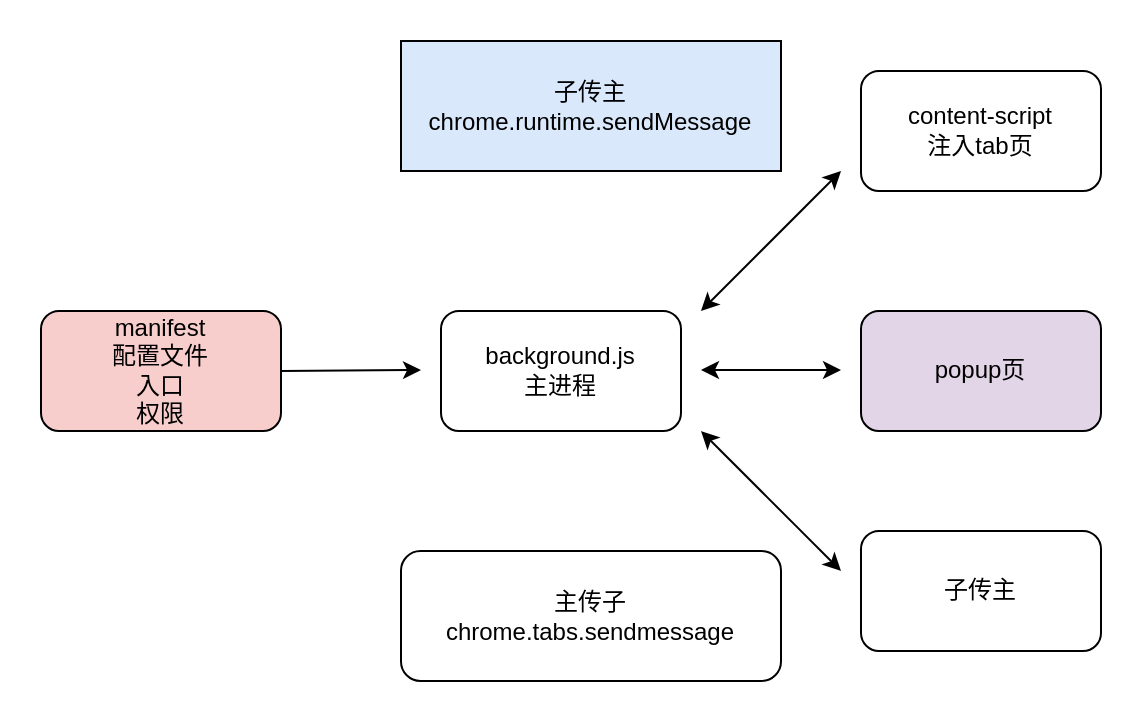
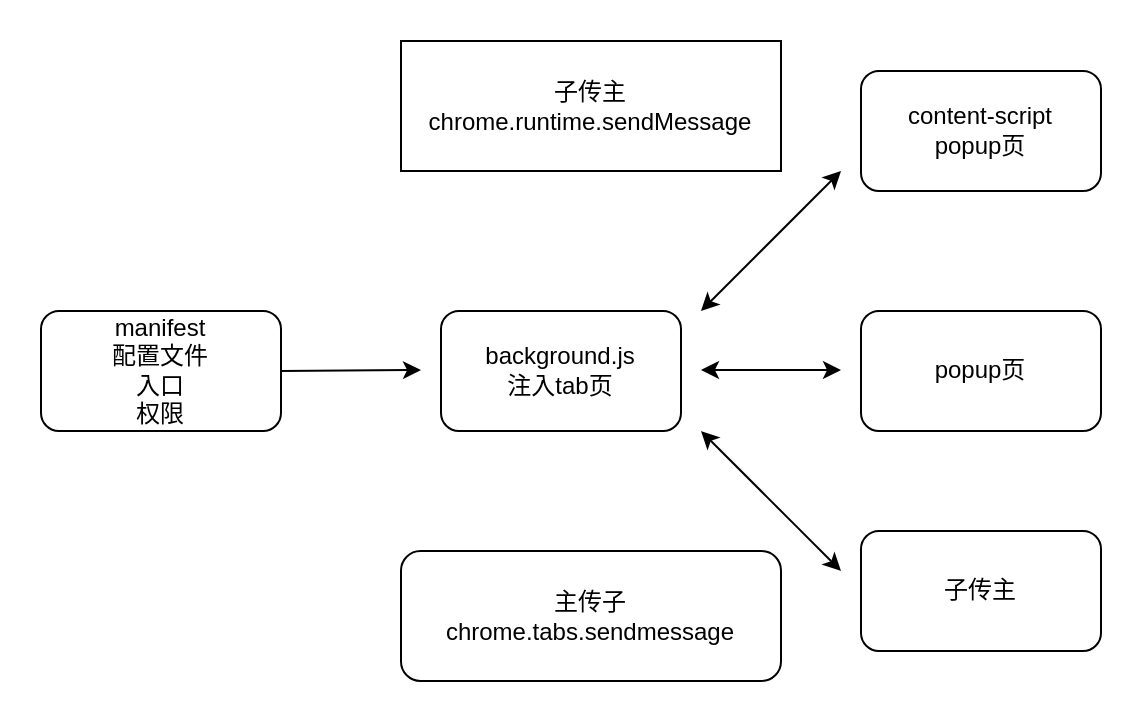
node "子传主 chrome.runtime.sendMessage": fillcolor #dae8fc -> #ffffff
node "content-script 注入tab页": label "content-script 注入tab页" -> "content-script popup页"
node "manifest 配置文件 入口 权限": fillcolor #f8cecc -> #ffffff
node "background.js 主进程": label "background.js 主进程" -> "background.js 注入tab页"
node "popup页": fillcolor #e1d5e7 -> #ffffff
